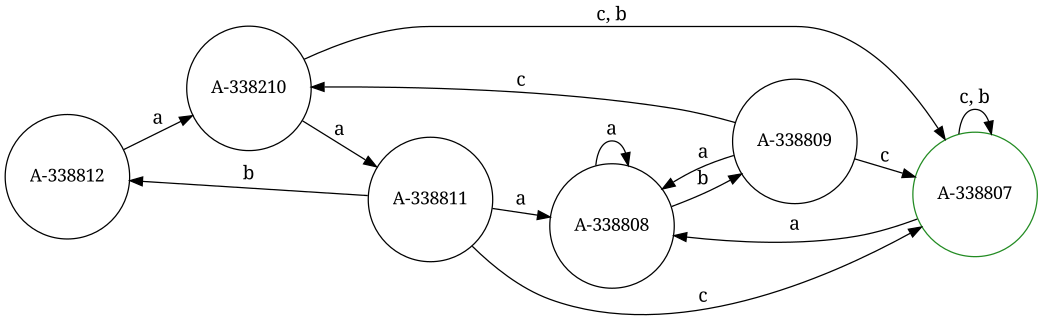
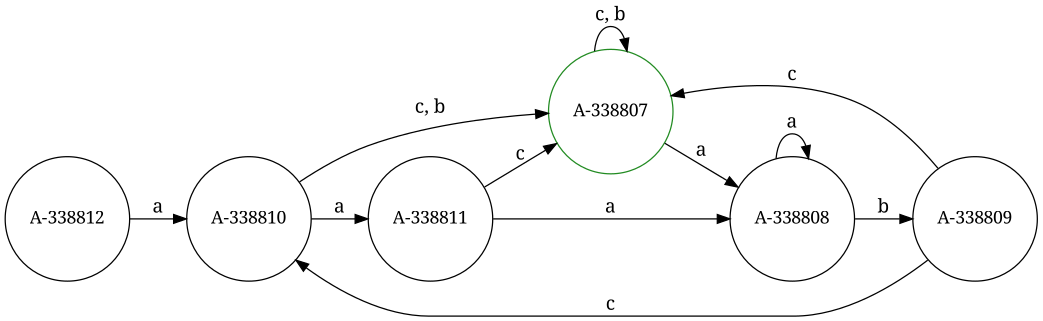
node "A-338210": label "A-338210" -> "A-338810"
edge "A-338809" -> "A-338808": removed, label "a"
edge "A-338811" -> "A-338812": removed, label "b"
